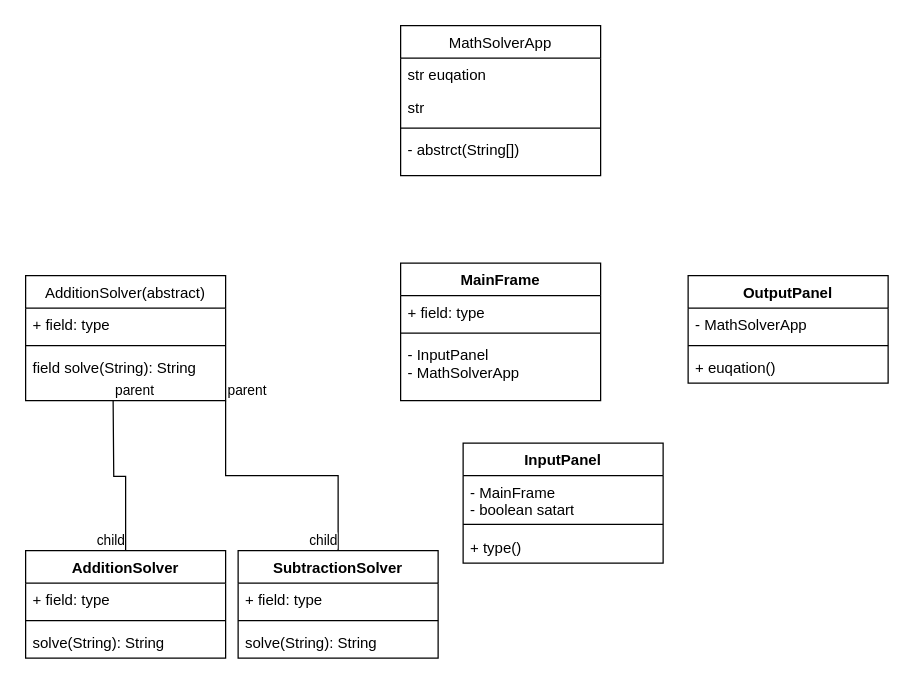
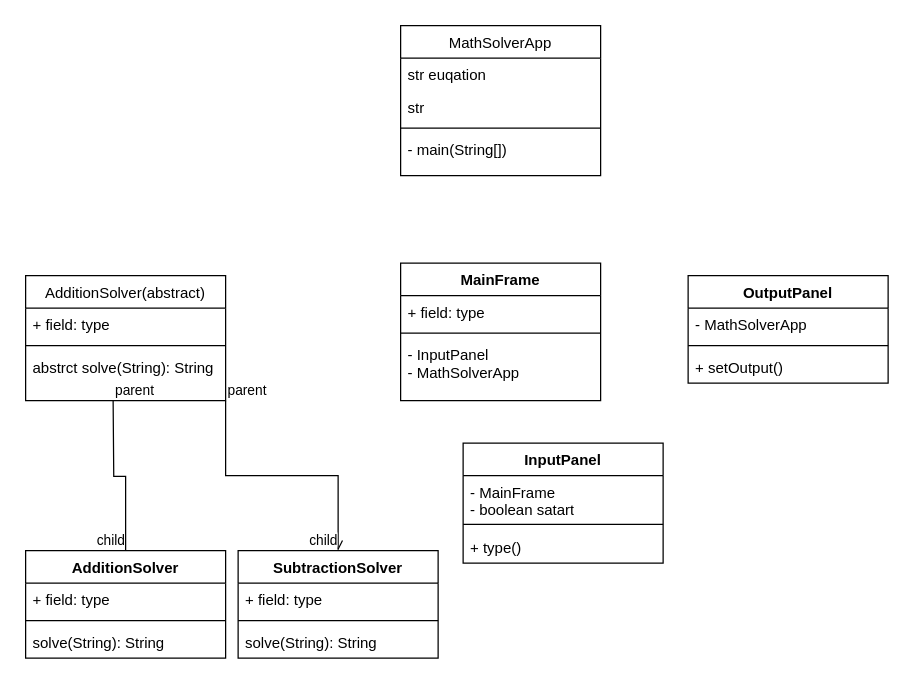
node "- abstrct(String[])": label "- abstrct(String[])" -> "- main(String[])"
node "field solve(String): String": label "field solve(String): String" -> "abstrct solve(String): String"
node "+ euqation()": label "+ euqation()" -> "+ setOutput()"
edge "AdditionSolver(abstract)" -- "SubtractionSolver": arrowhead none -> open
